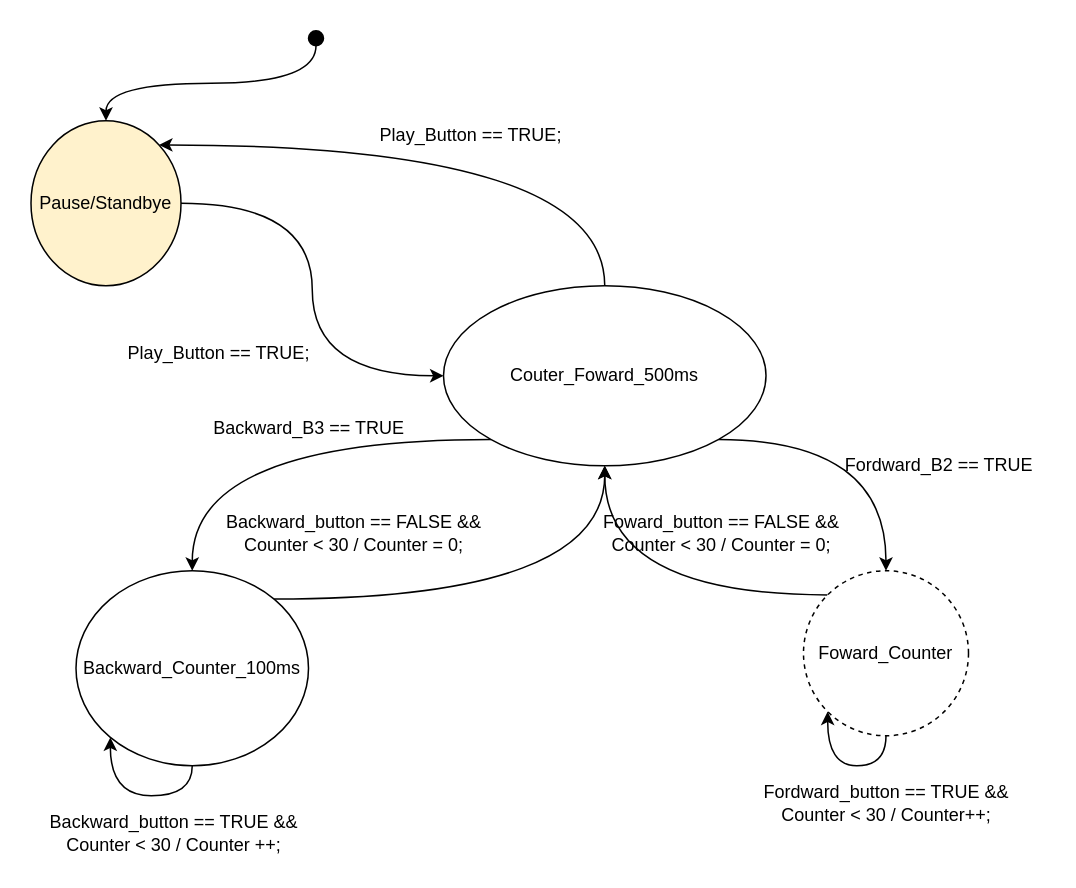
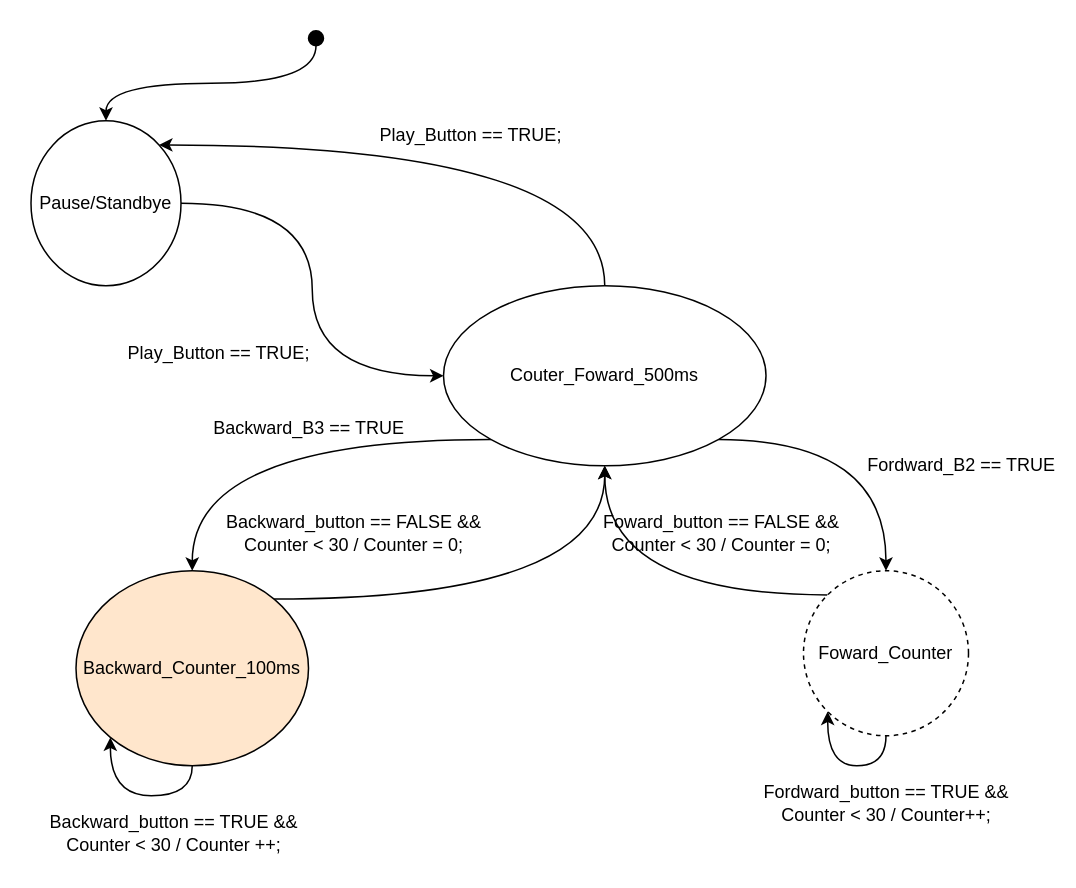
node "Pause/Standbye": fillcolor #fff2cc -> #ffffff
node "Fordward_B2 == TRUE": moved (938, 466) -> (961, 466)
node "Backward_Counter_100ms": fillcolor #ffffff -> #ffe6cc
